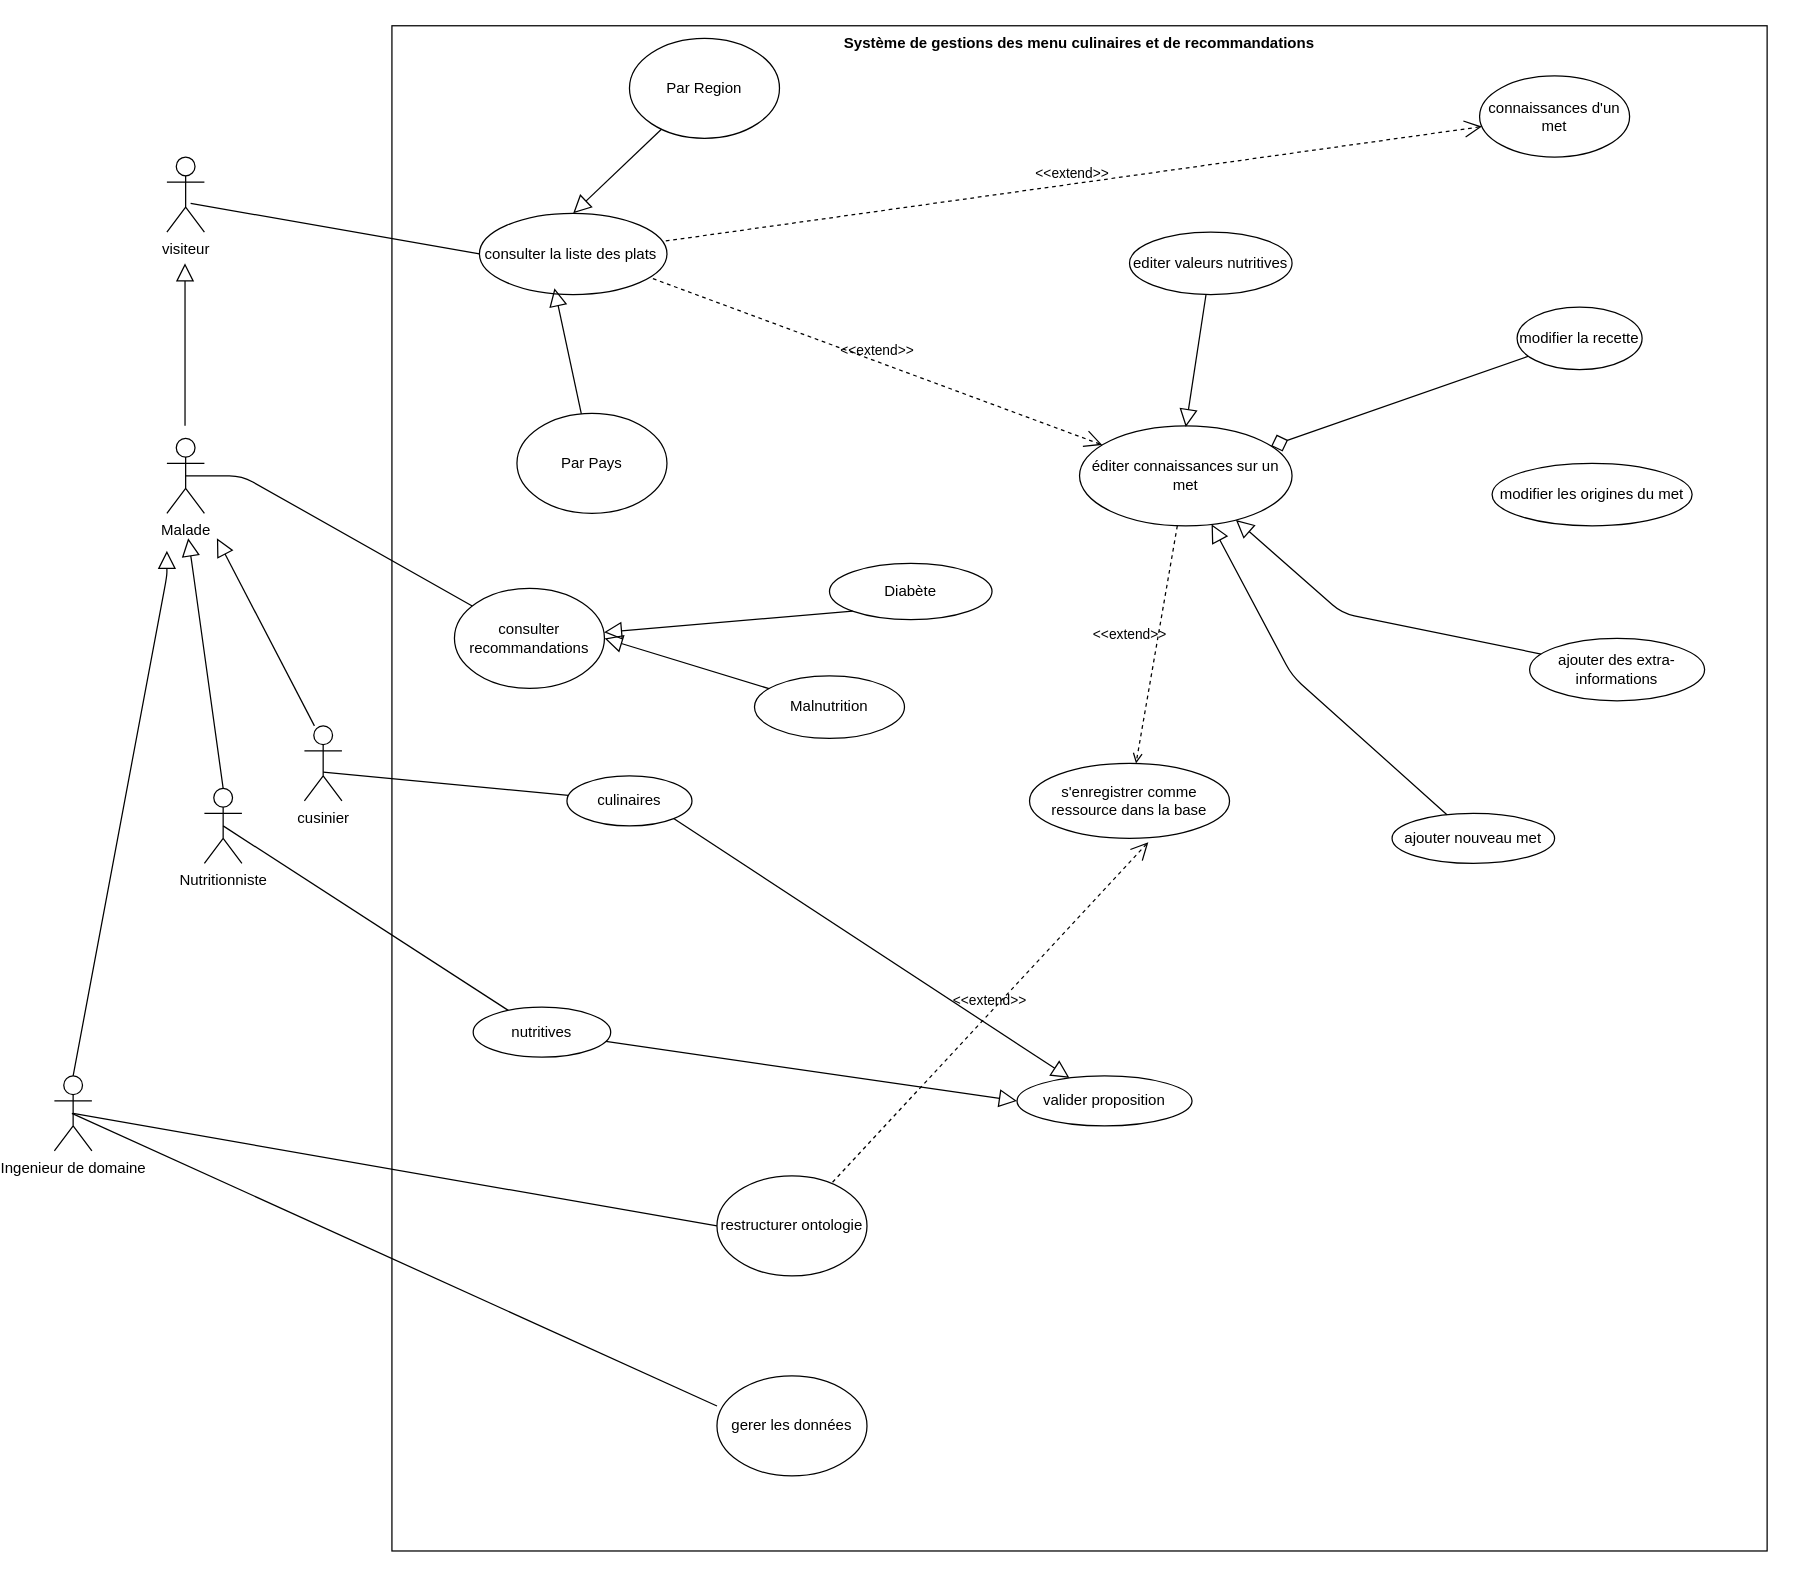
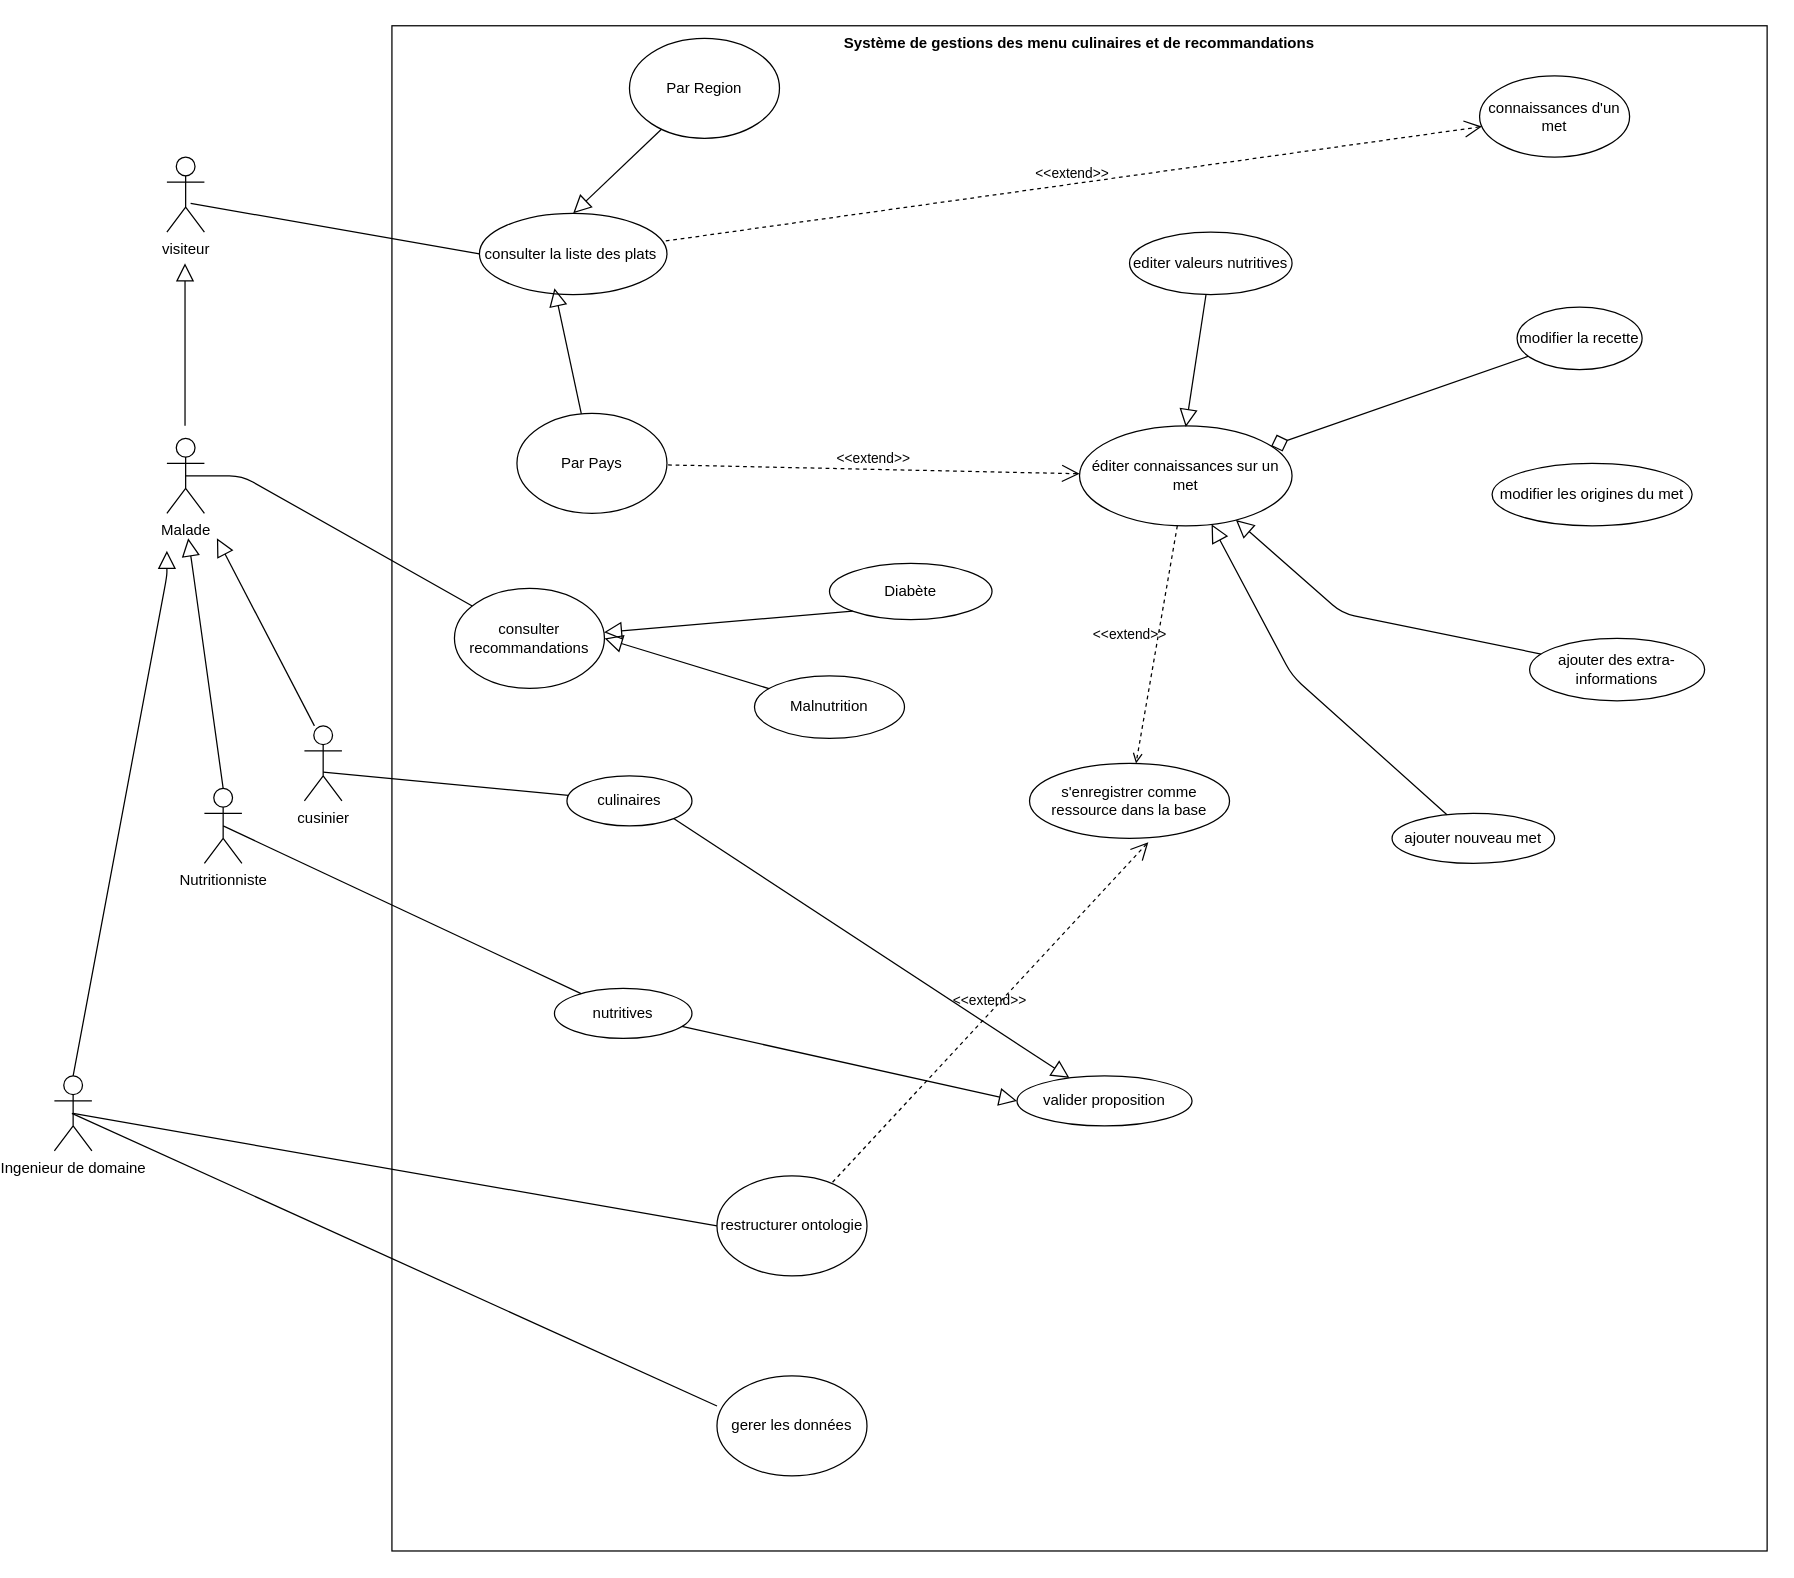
edge "consulter la liste des plats" -> "éditer connaissances sur un met": now "Par Pays" -> "éditer connaissances sur un met"
node "nutritives": moved (542, 1032) -> (623, 1013)
